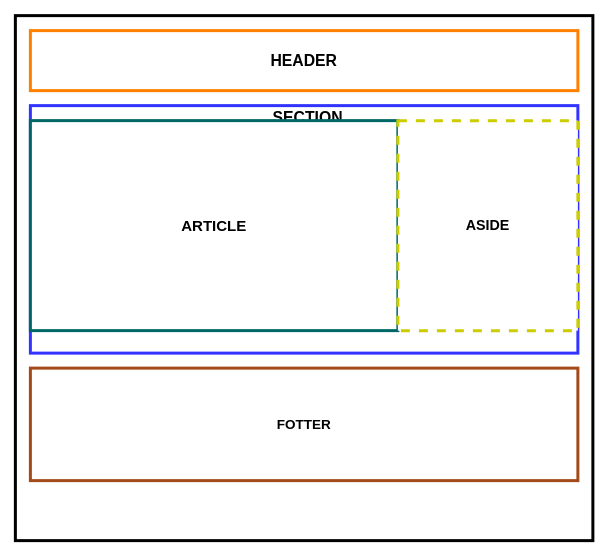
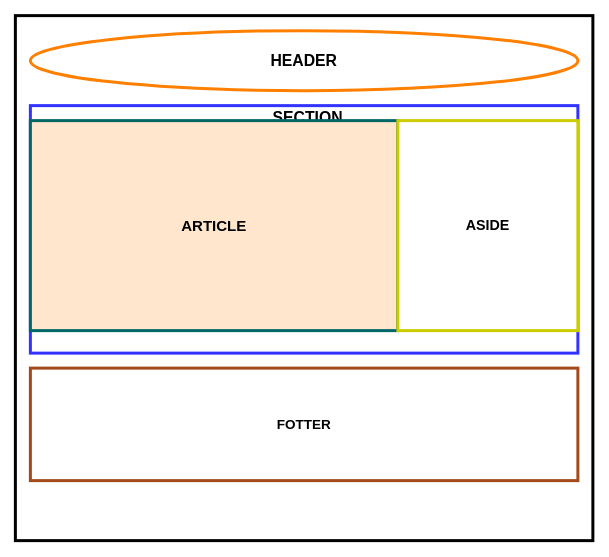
node "HEADER": shape rectangle -> ellipse
node "ARTICLE": fillcolor #ffffff -> #ffe6cc
node "ASIDE": style dashed -> solid
